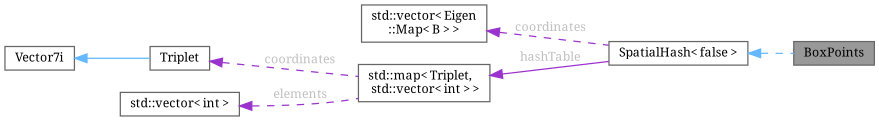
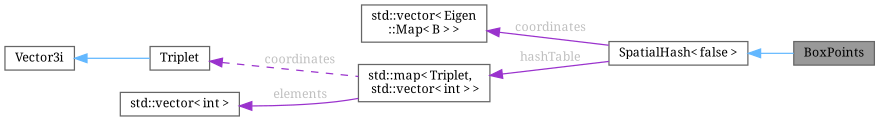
edge "SpatialHash< false >" -> "std::vector< Eigen ::Map< B > >": style dashed -> solid
edge "BoxPoints" -> "SpatialHash< false >": style dashed -> solid
node "Vector7i": label "Vector7i" -> "Vector3i"
edge "std::map< Triplet, std::vector< int > >" -> "std::vector< int >": style dashed -> solid
